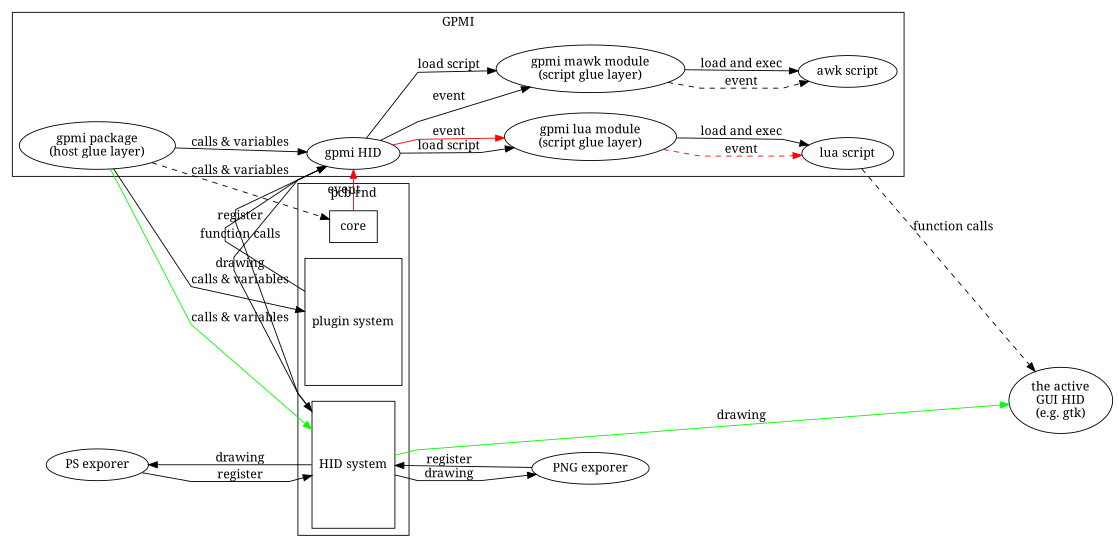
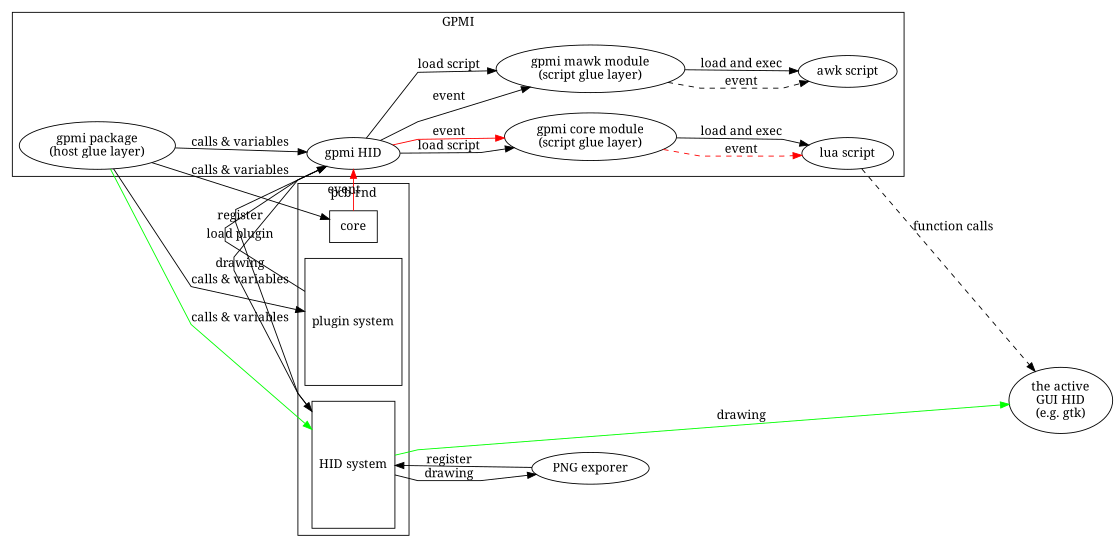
node "gpmi lua module (script glue layer)": label "gpmi lua module (script glue layer)" -> "gpmi core module (script glue layer)"
edge "gpmi package (host glue layer)" -> "core": style dashed -> solid
edge "plugin system" -> "gpmi HID": label "function calls" -> "load plugin"
node "PS exporer": removed
